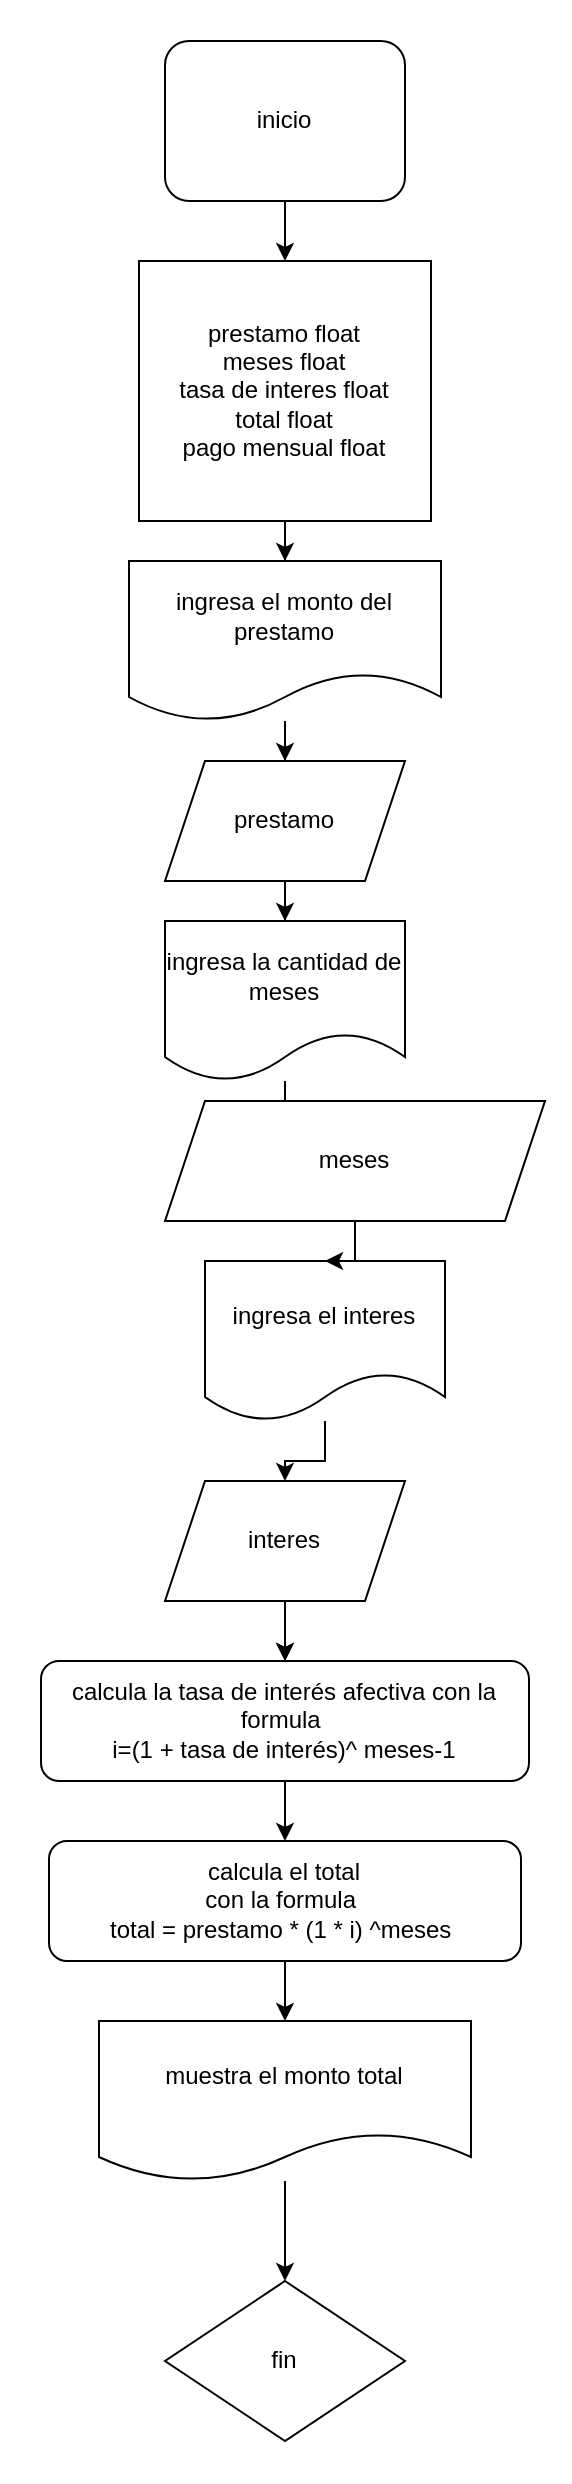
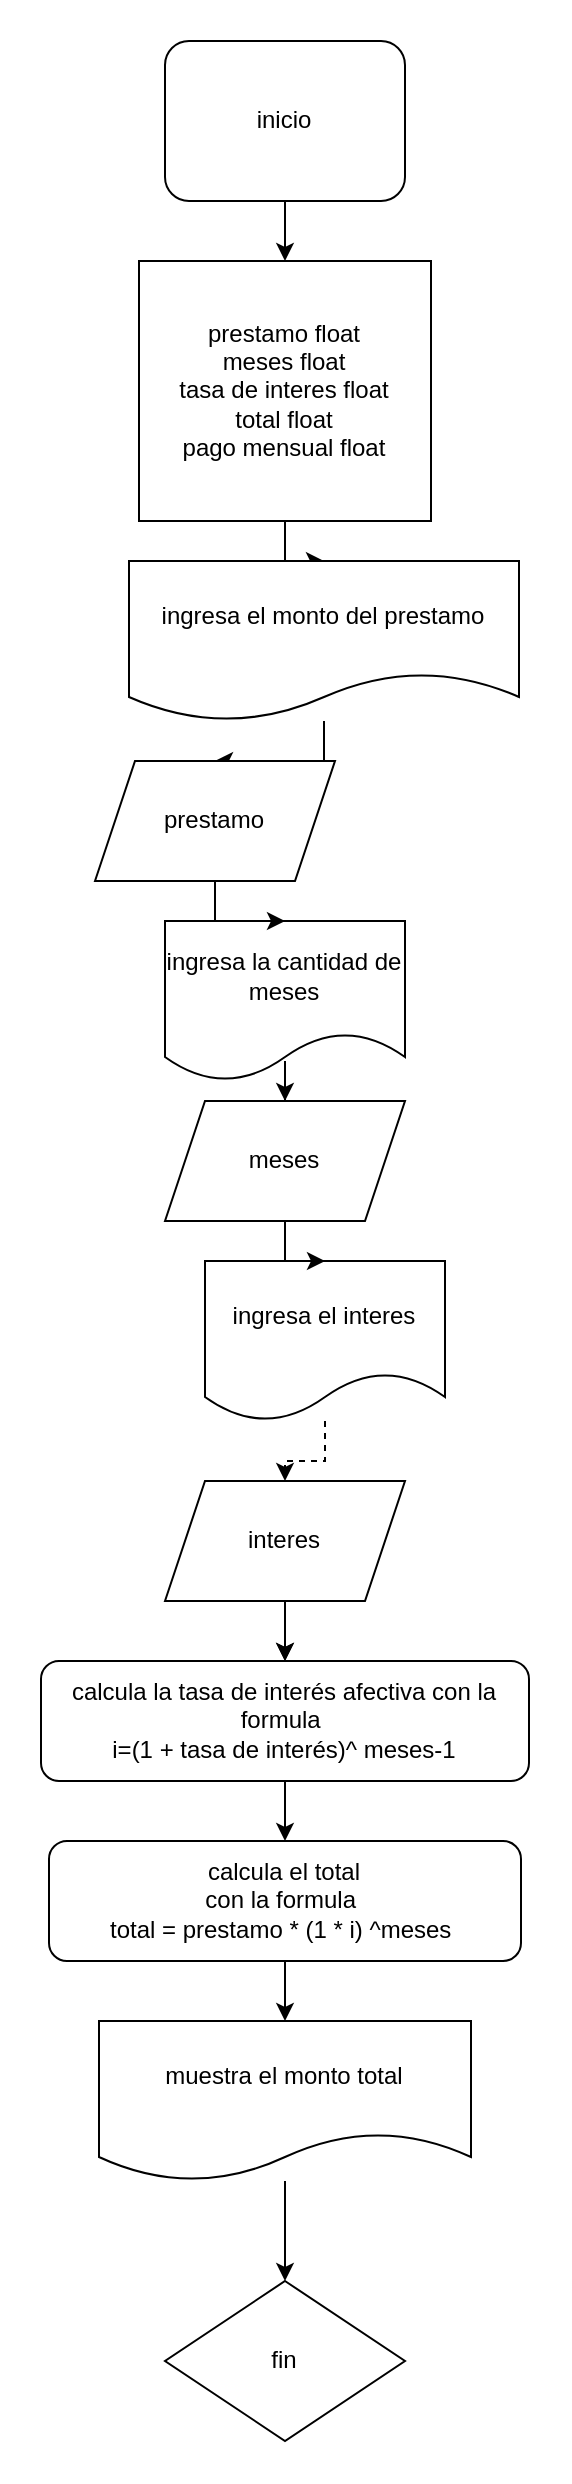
node "ingresa el monto del prestamo": size 312x160 -> 390x160
node "prestamo": moved (285, 821) -> (215, 821)
node "meses": size 380x120 -> 240x120
edge "ingresa el interes" -> "interes": style solid -> dashed
